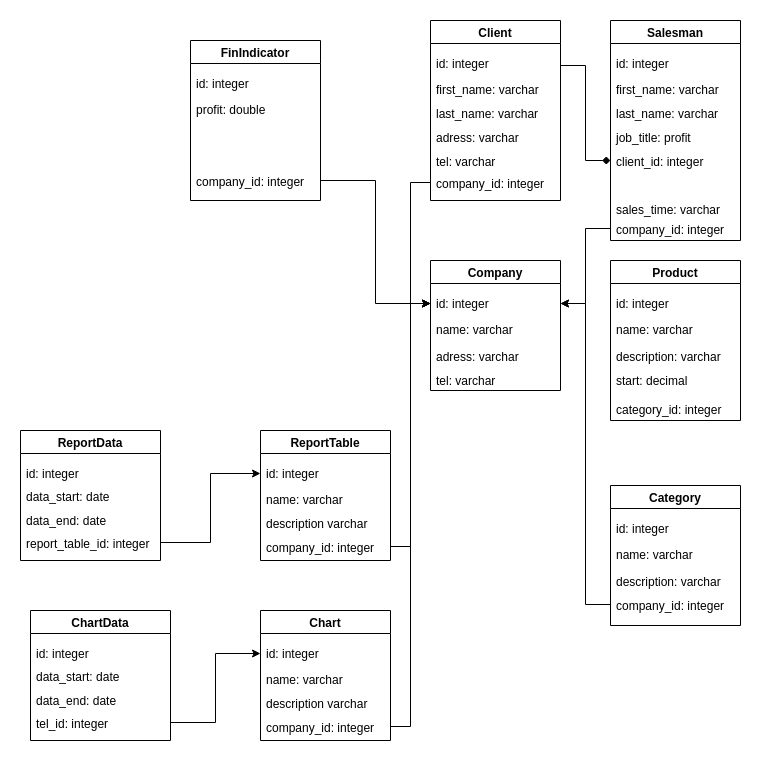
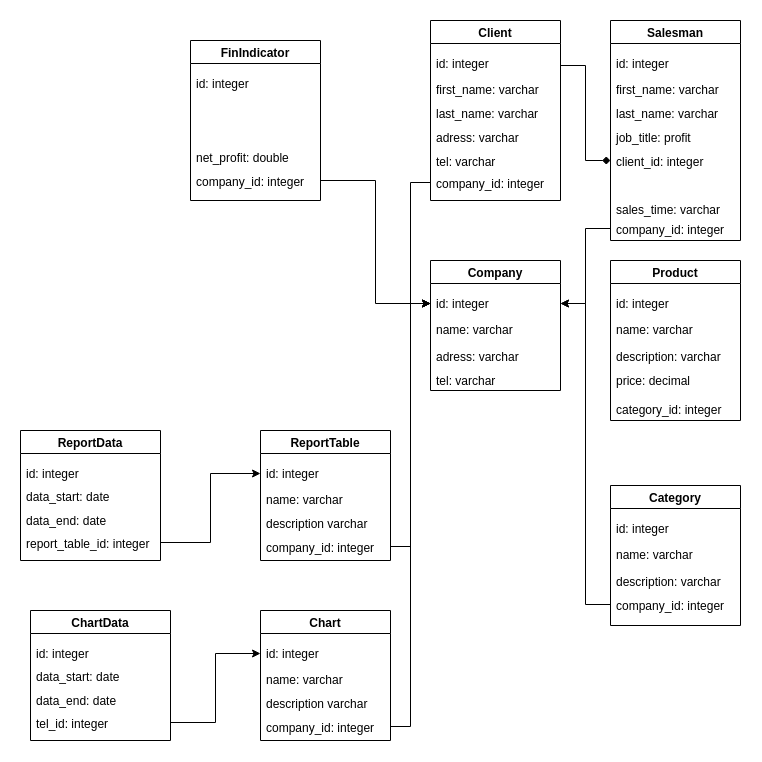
node "profit: double": removed
node "net_profit: double": added
node "start: decimal": label "start: decimal" -> "price: decimal"
